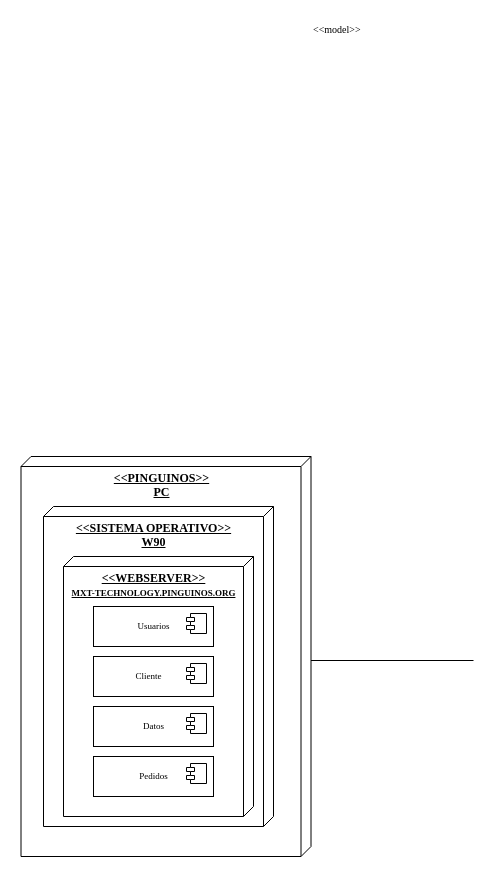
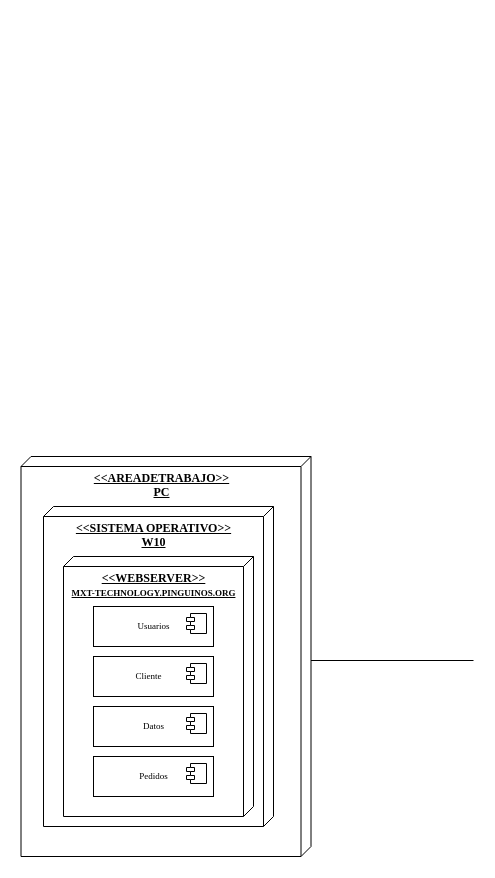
node "<<model>>": removed
node "<<PINGUINOS>> PC": label "<<PINGUINOS>> PC" -> "<<AREADETRABAJO>> PC"
node "<<SISTEMA OPERATIVO>> W90": label "<<SISTEMA OPERATIVO>> W90" -> "<<SISTEMA OPERATIVO>> W10"
